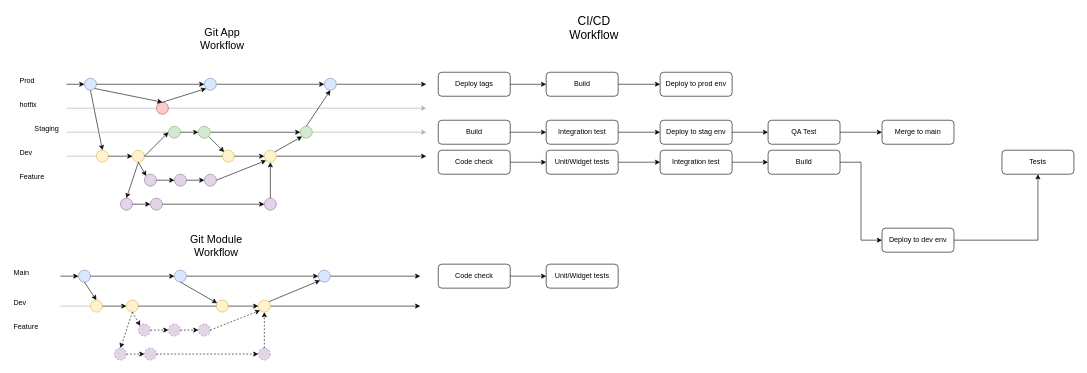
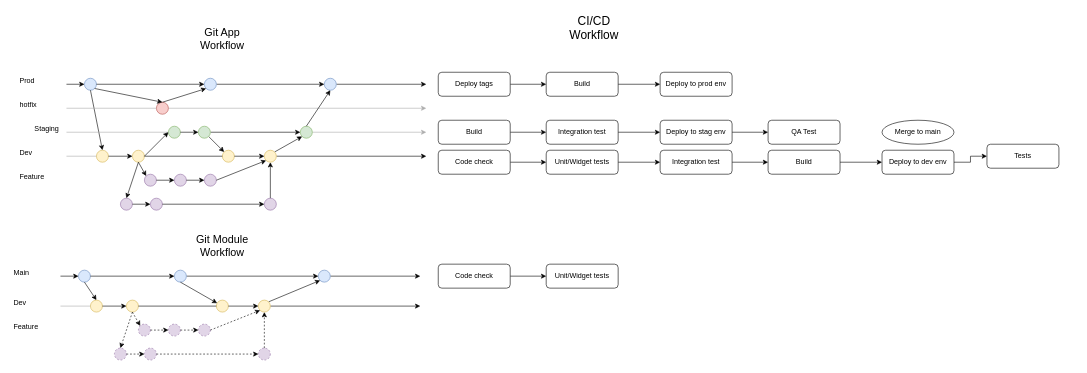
edge "QA Test" -> "Merge to main": removed
node "Merge to main": shape rounded rectangle -> ellipse
node "Tests": moved (1038, 162) -> (1023, 156)
node "Deploy to dev env": moved (918, 240) -> (918, 162)
node "Git Module Workflow": moved (216, 246) -> (222, 246)
